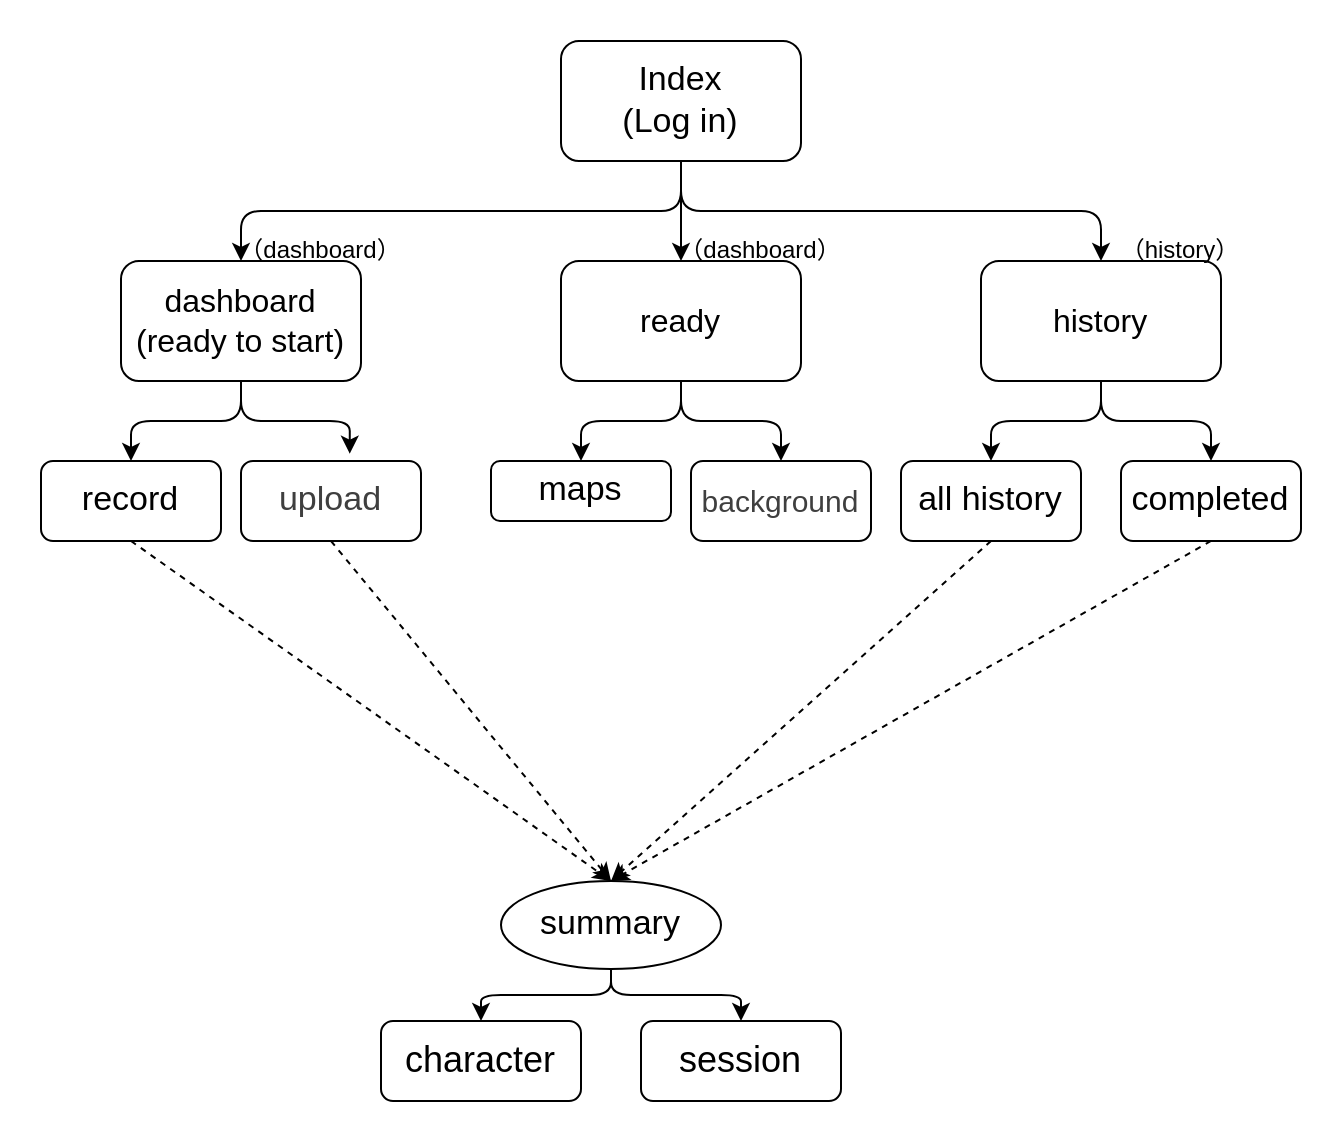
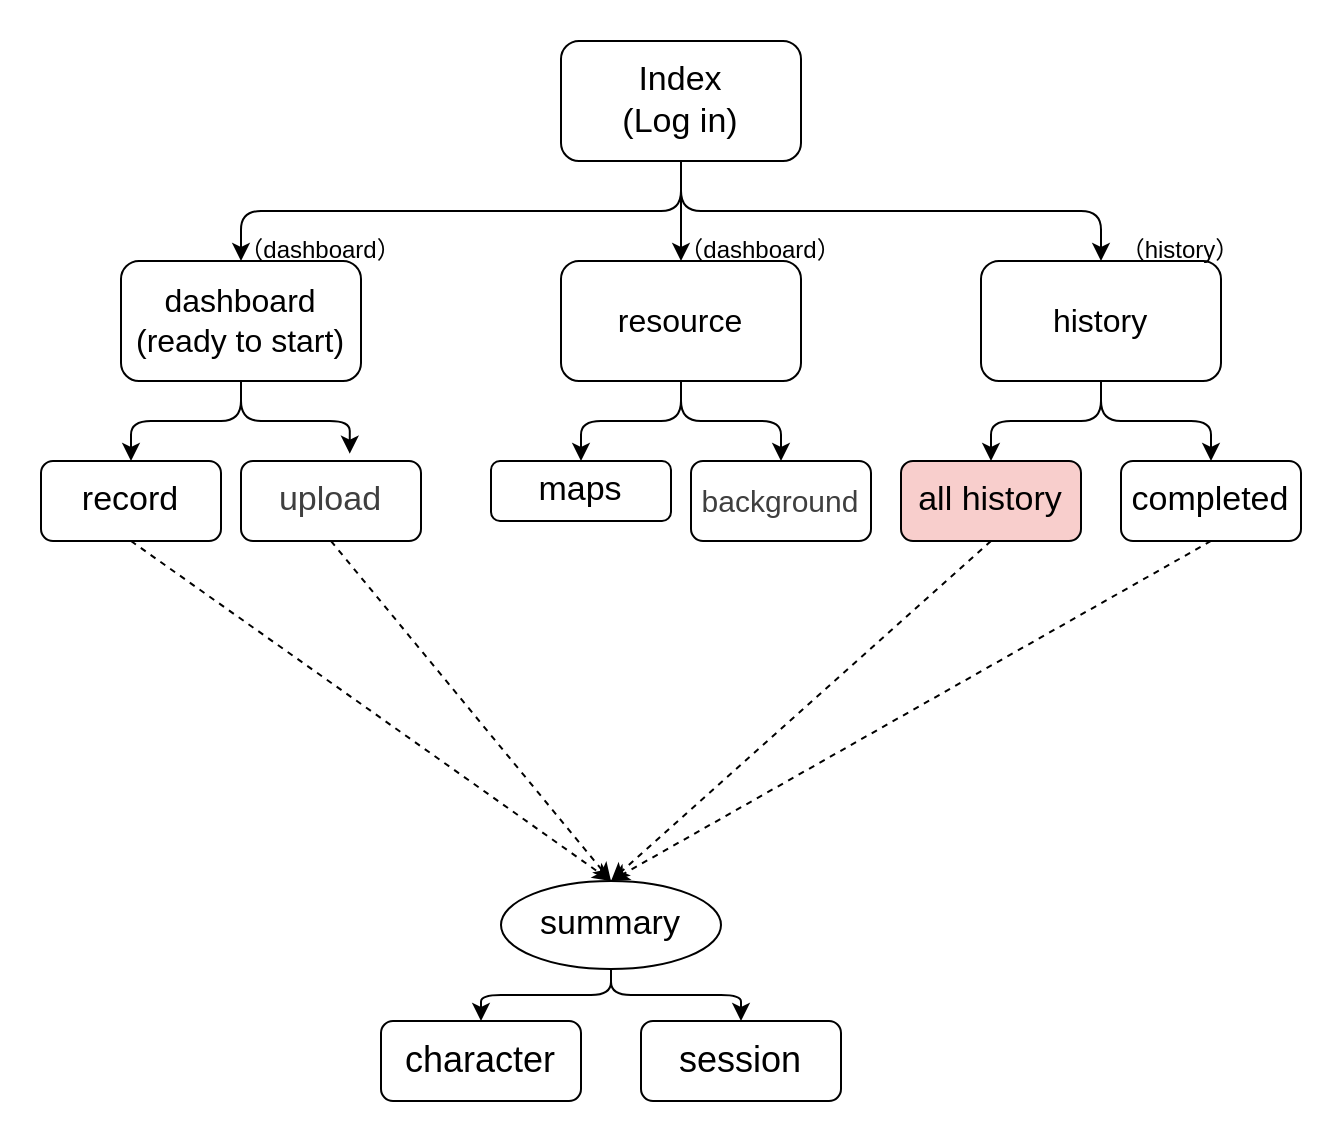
node "ready": label "ready" -> "resource"
node "all history": fillcolor #ffffff -> #f8cecc
